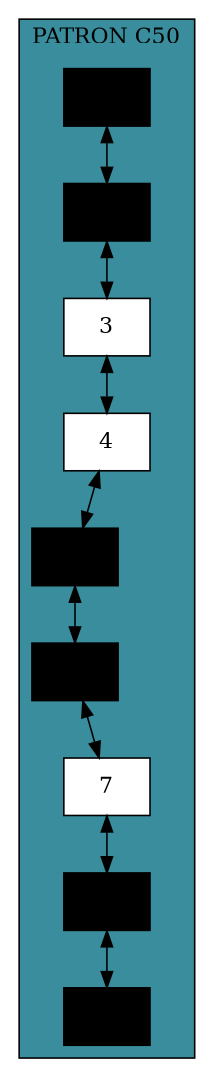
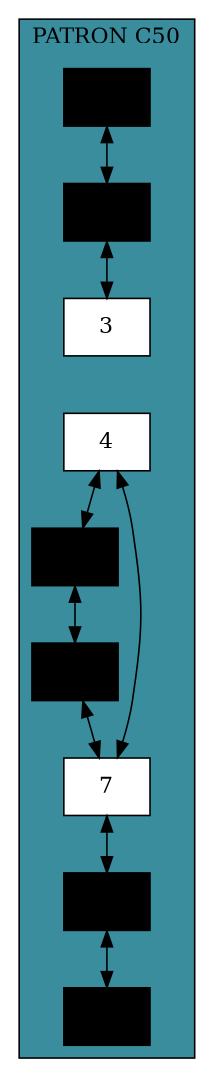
edge "3" -- "4": now "7" -- "4"
